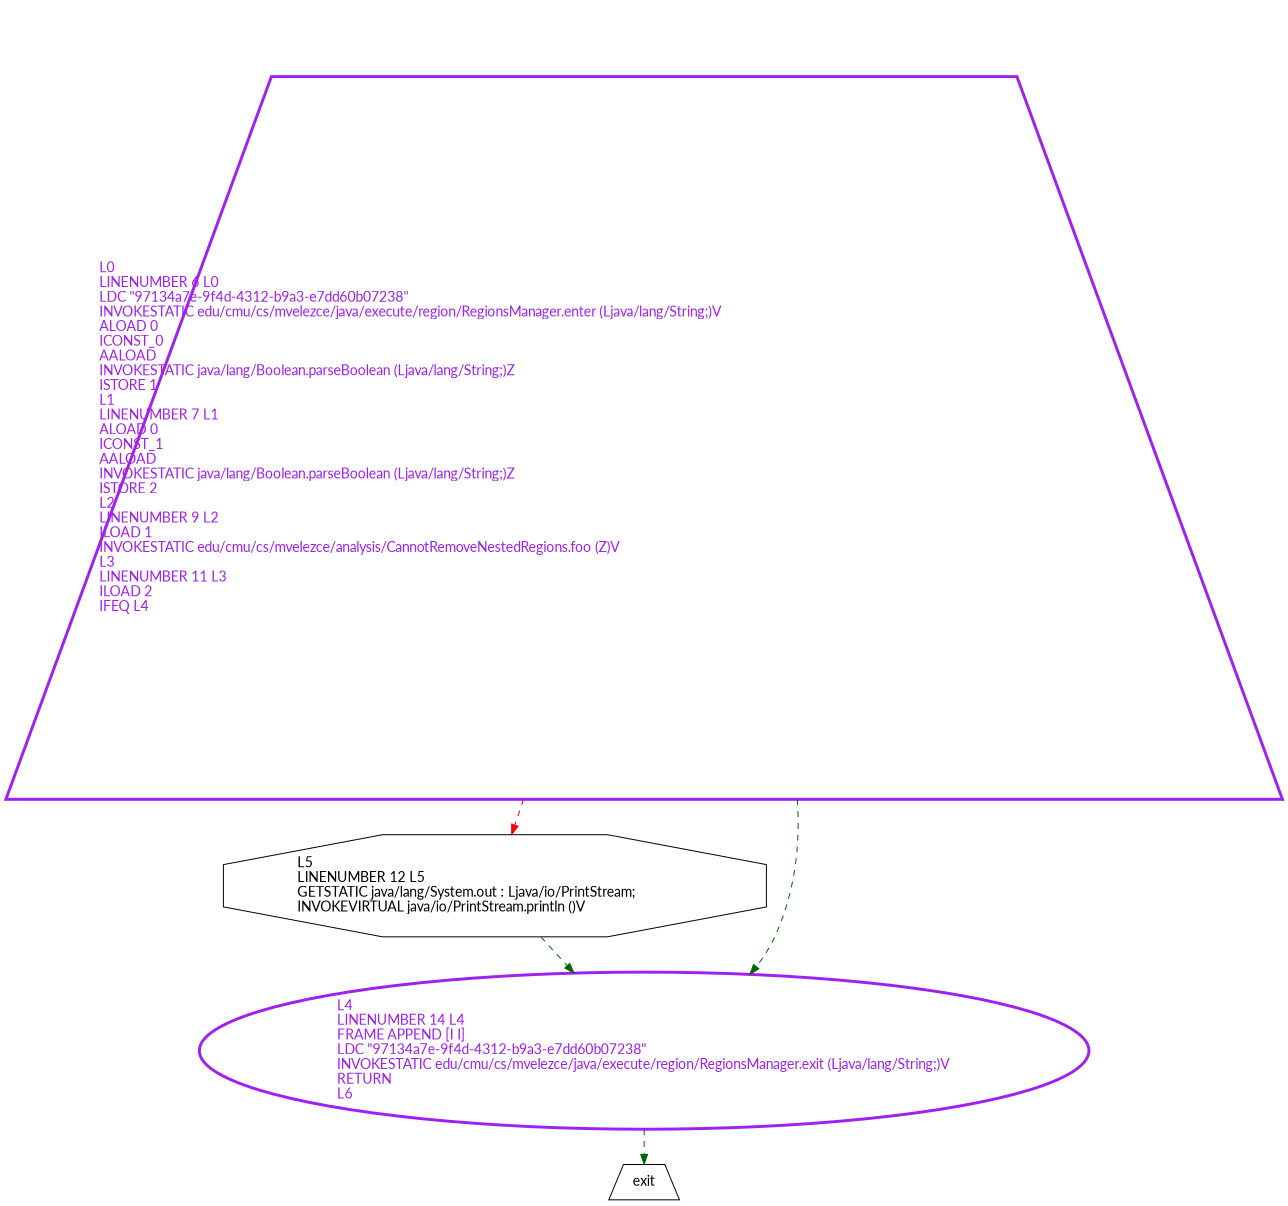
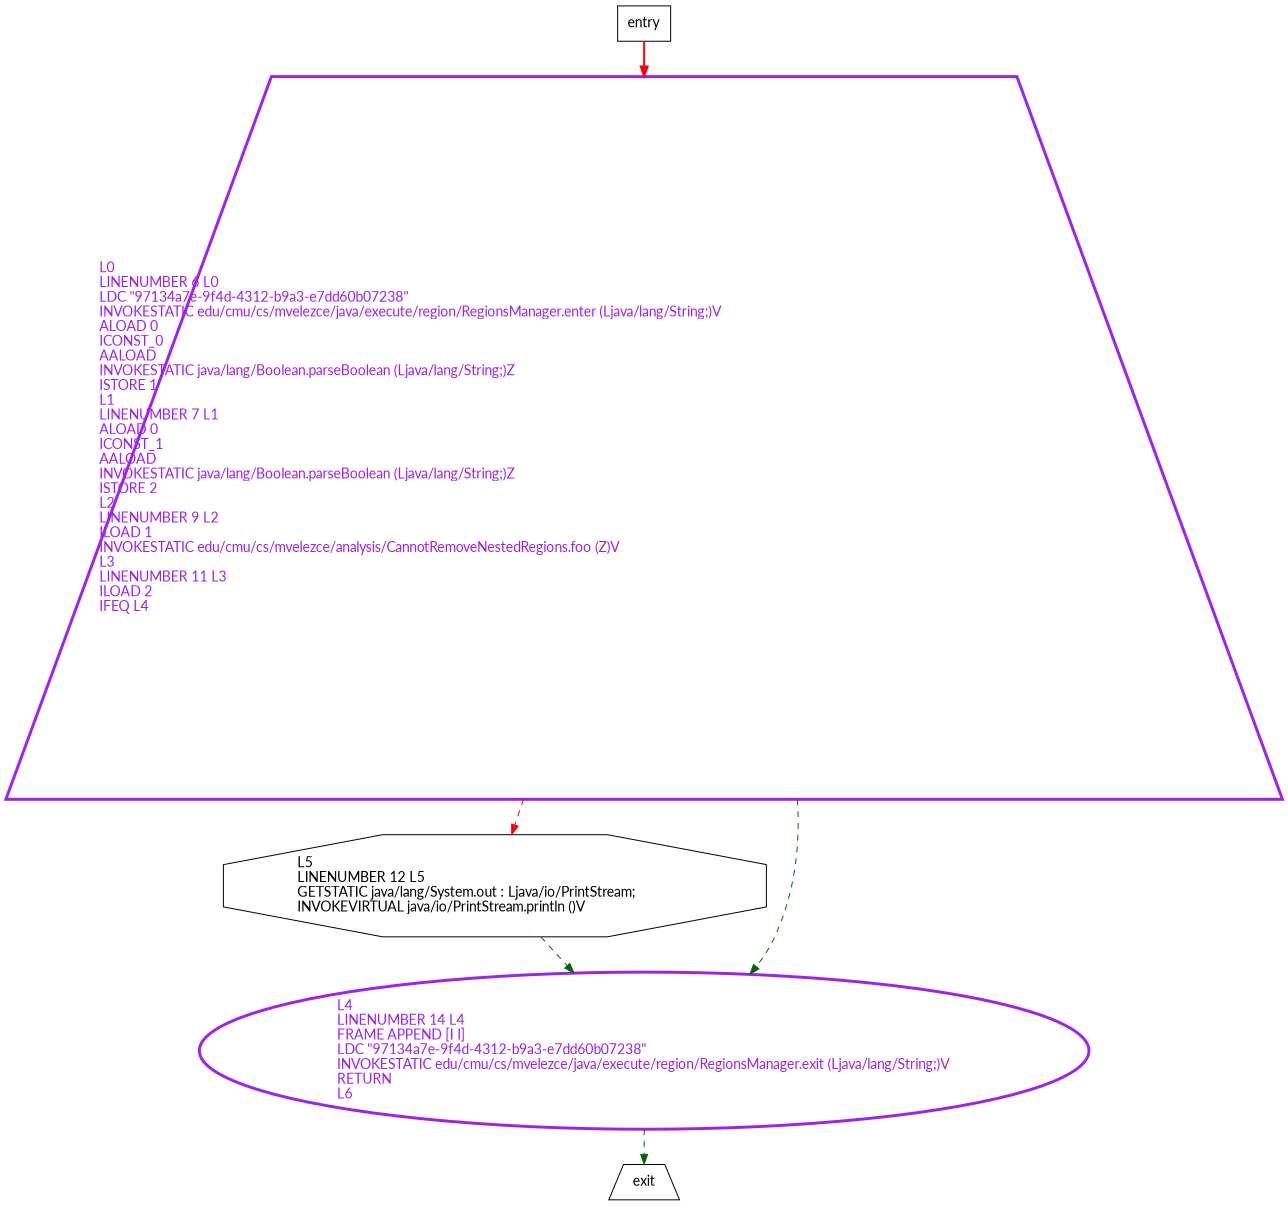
node "entry": added
